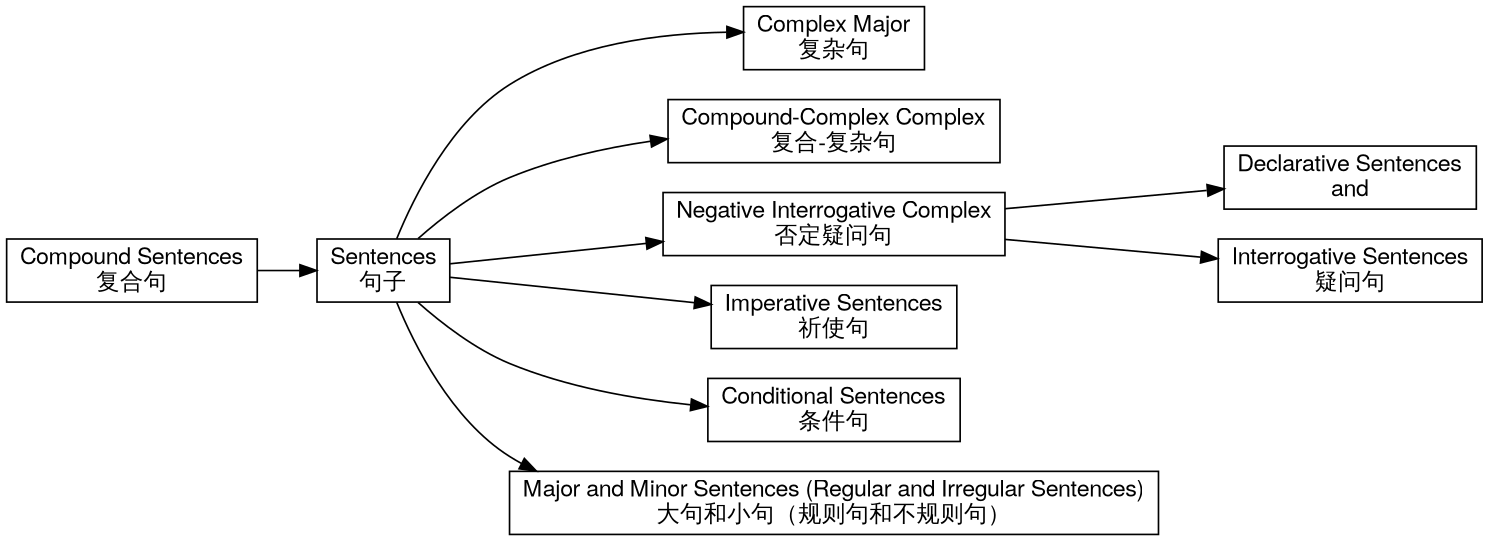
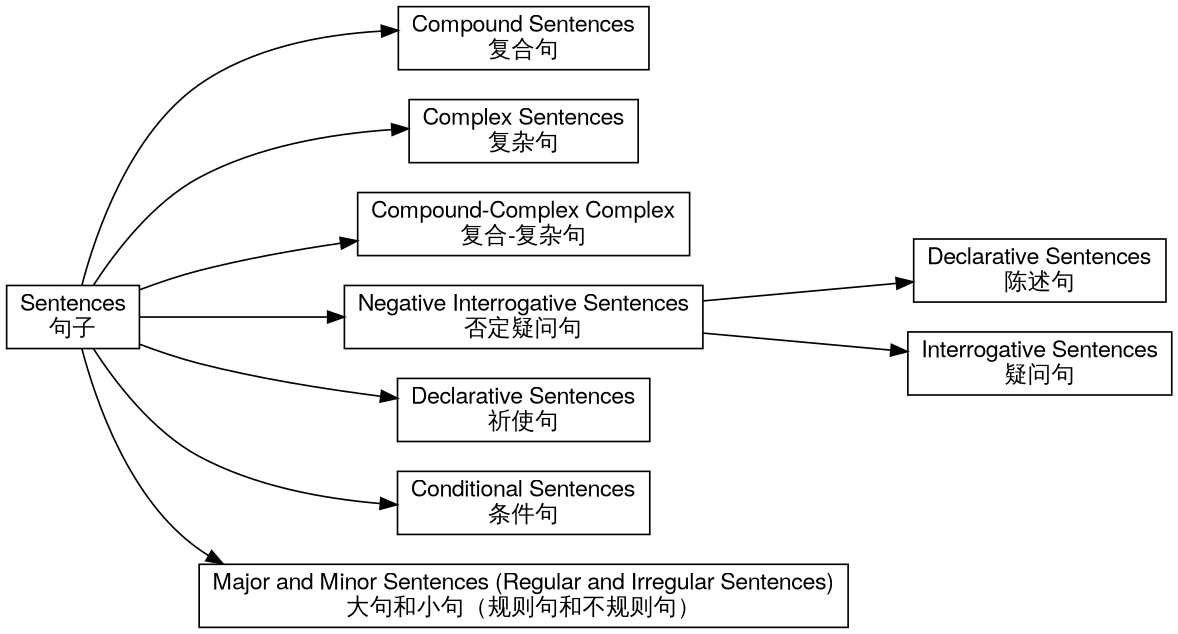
node "Complex Major 复杂句": label "Complex Major 复杂句" -> "Complex Sentences 复杂句"
node "Declarative Sentences and": label "Declarative Sentences and" -> "Declarative Sentences 陈述句"
node "Negative Interrogative Complex 否定疑问句": label "Negative Interrogative Complex 否定疑问句" -> "Negative Interrogative Sentences 否定疑问句"
edge "Compound Sentences 复合句" -> "Sentences 句子": reversed
node "Imperative Sentences 祈使句": label "Imperative Sentences 祈使句" -> "Declarative Sentences 祈使句"
